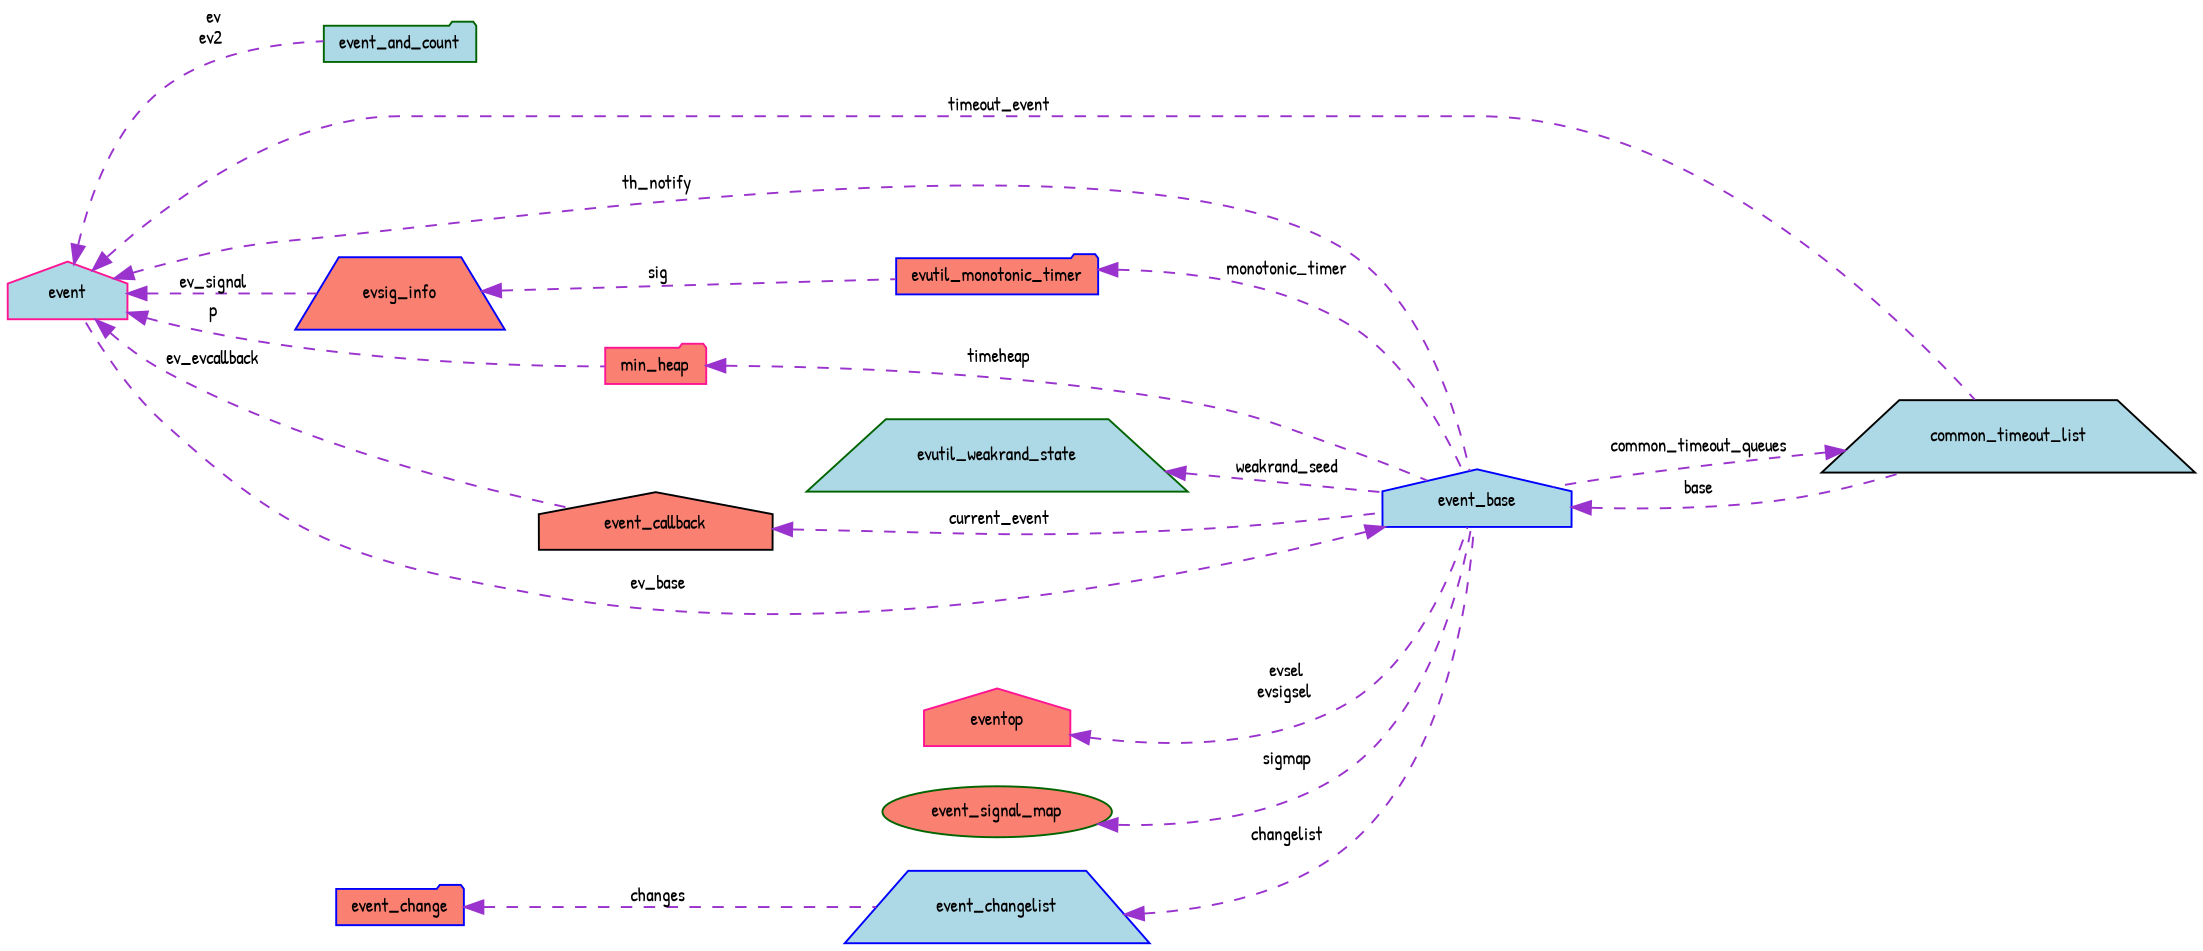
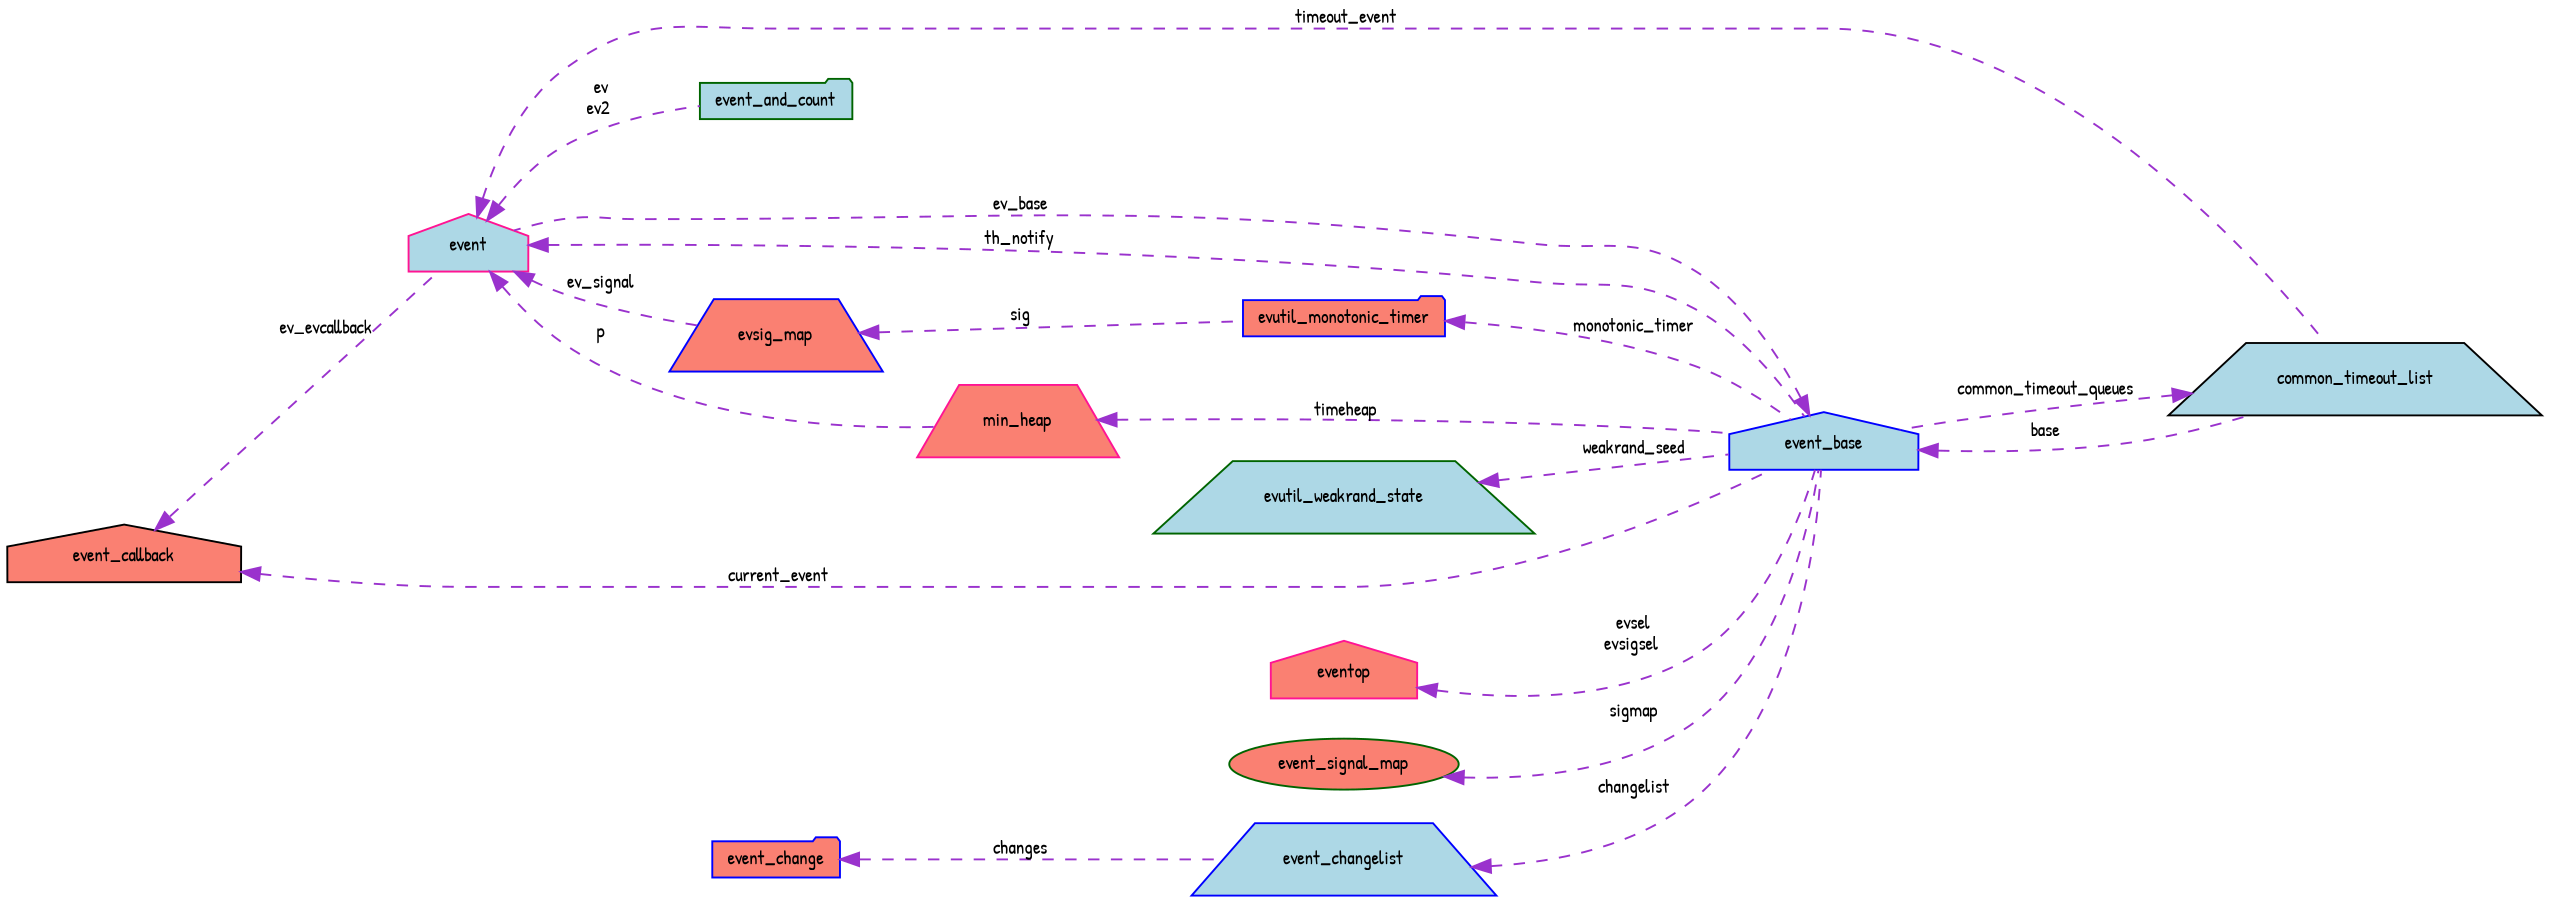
node "evsig_info": label "evsig_info" -> "evsig_map"
node "min_heap": shape folder -> trapezium
edge "event_callback" -> "event": reversed
